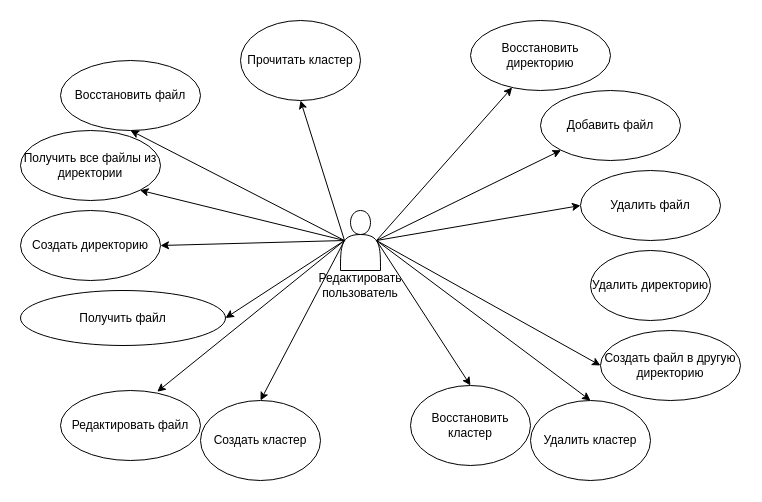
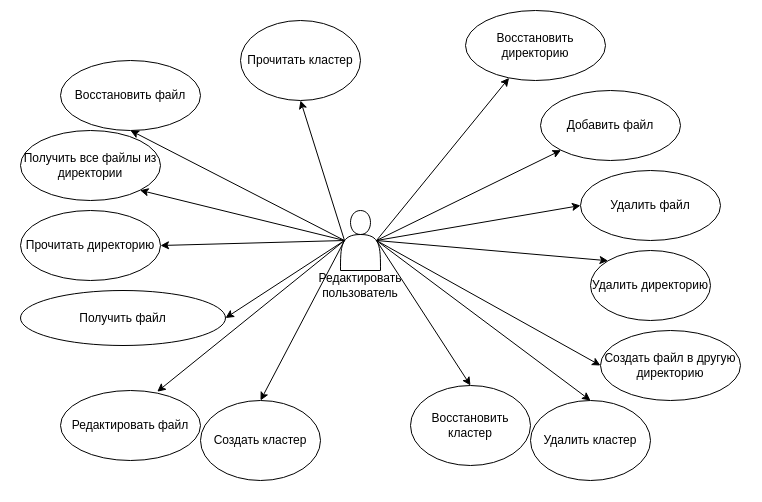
node "Восстановить директорию": moved (541, 56) -> (536, 46)
node "Создать директорию": label "Создать директорию" -> "Прочитать директорию"
edge "Редактировать пользователь" -> "Удалить директорию": added
